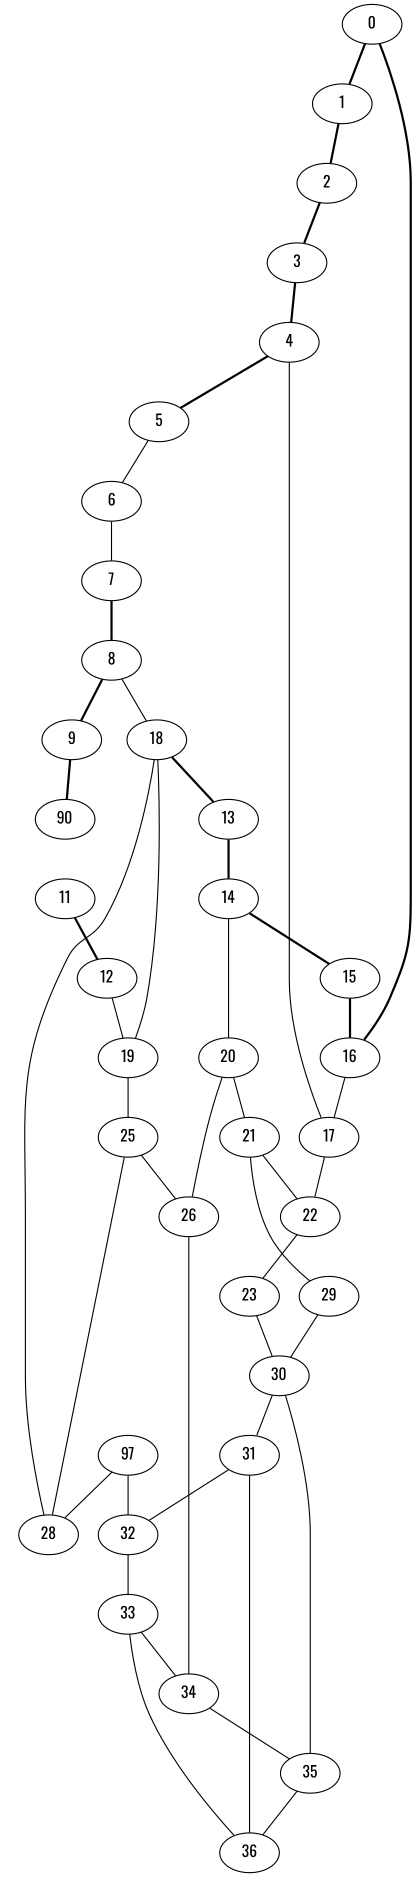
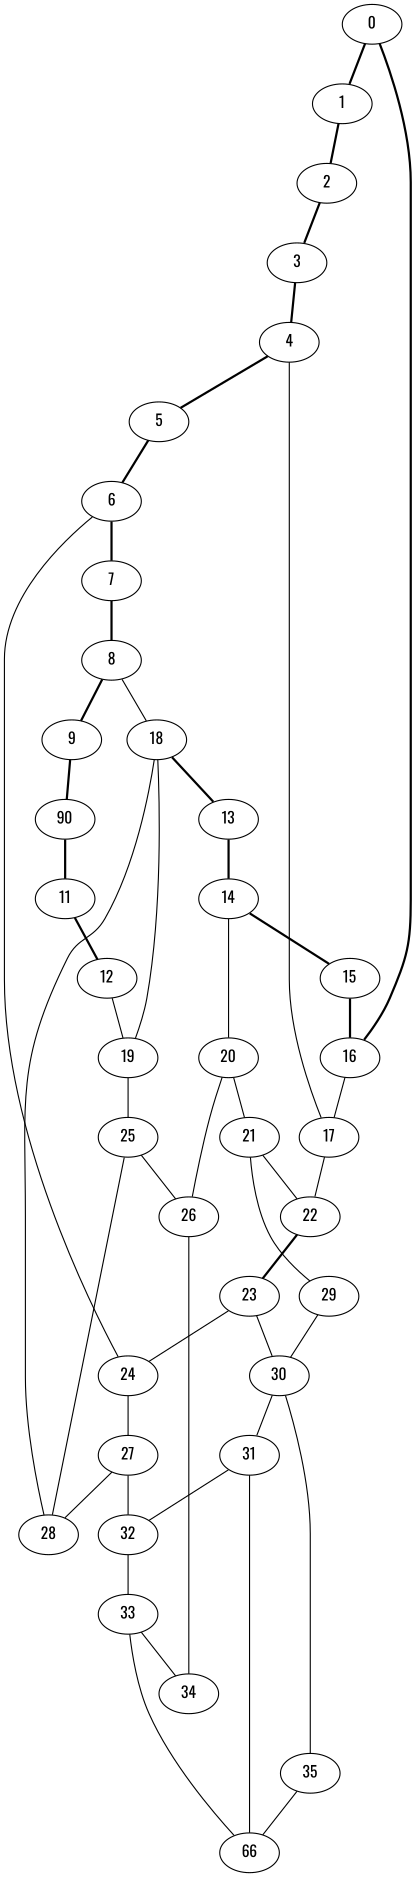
edge "5" -- "6": style solid -> bold
edge "6" -- "7": style solid -> bold
edge "90" -- "11": added
edge "22" -- "23": style solid -> bold
node "24": added
node "97": label "97" -> "27"
edge "34" -- "35": removed
node "36": label "36" -> "66"
